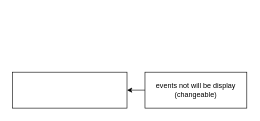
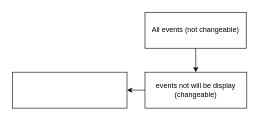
node "All events (not changeable)": added
edge "All events (not changeable)" -> "events not will be display (changeable)": added
